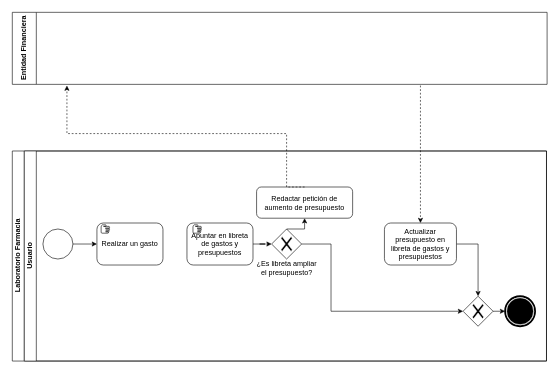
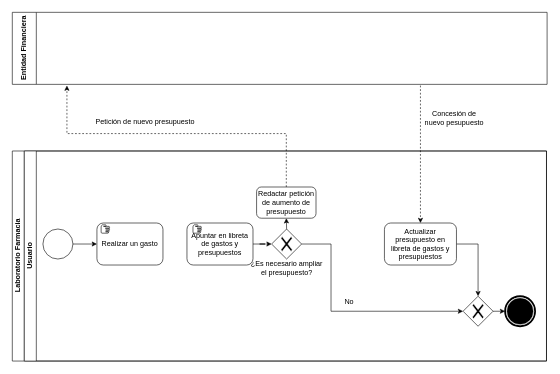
node "Concesión de nuevo pesupuesto": added
node "Petición de nuevo presupuesto": added
node "Redactar petición de aumento de presupuesto": size 96x31 -> 59x31
node "¿Es libreta ampliar el presupuesto?": label "¿Es libreta ampliar el presupuesto?" -> "¿Es necesario ampliar el presupuesto?"
node "No": added
